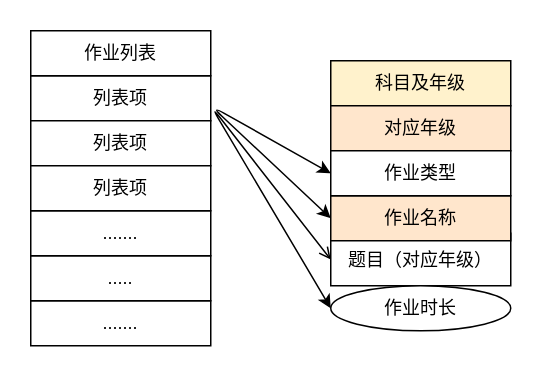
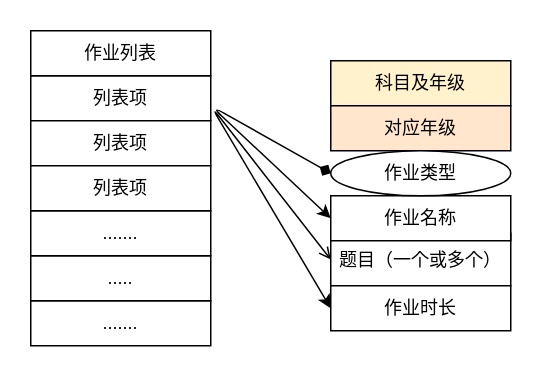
edge "作业类型" -- "作业名称": arrowhead classic -> diamond
node "作业类型": shape rectangle -> ellipse
node "作业名称": fillcolor #ffe6cc -> #ffffff
node "题目（对应年级）": label "题目（对应年级）" -> "题目（一个或多个）"
node "作业时长": shape ellipse -> rectangle
